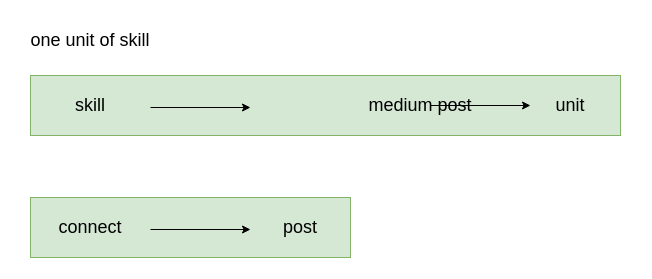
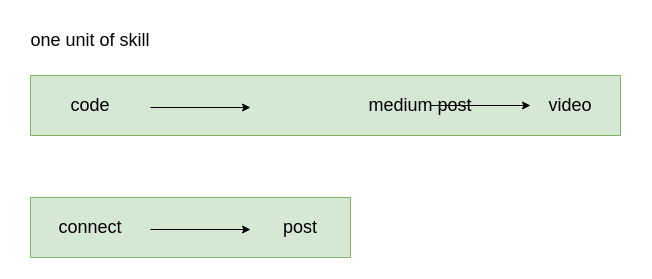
node "skill": label "skill" -> "code"
node "unit": label "unit" -> "video"
